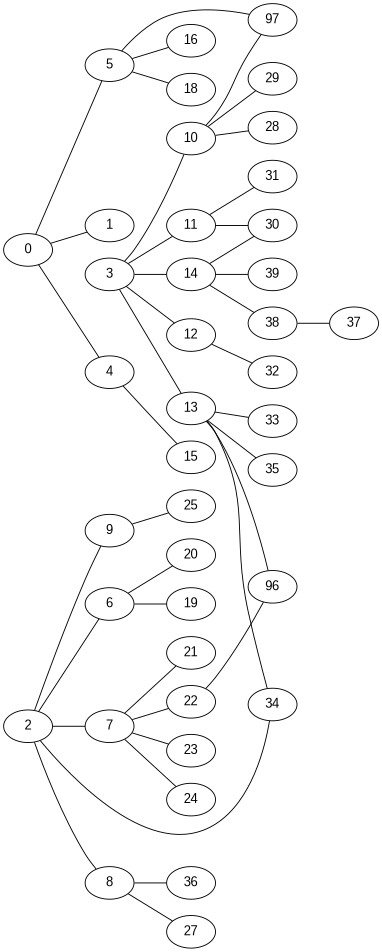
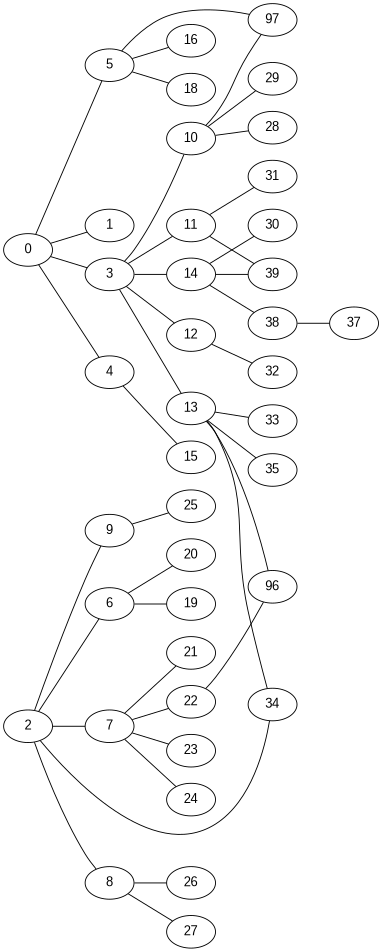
edge "11" -- "30": now "11" -- "39"
edge "0" -- "3": added
node "36": label "36" -> "26"
